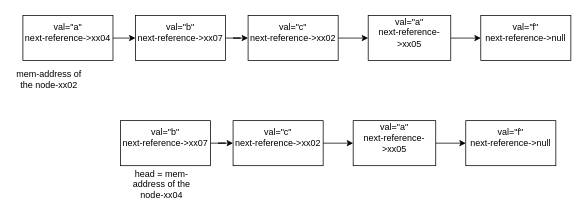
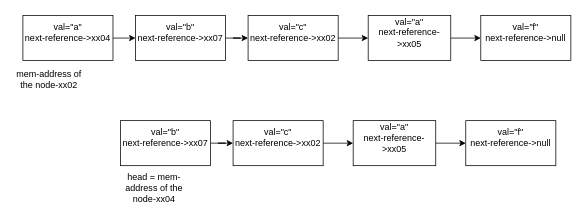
node "head = mem-address of the node-xx04": moved (162, 184) -> (154, 188)
